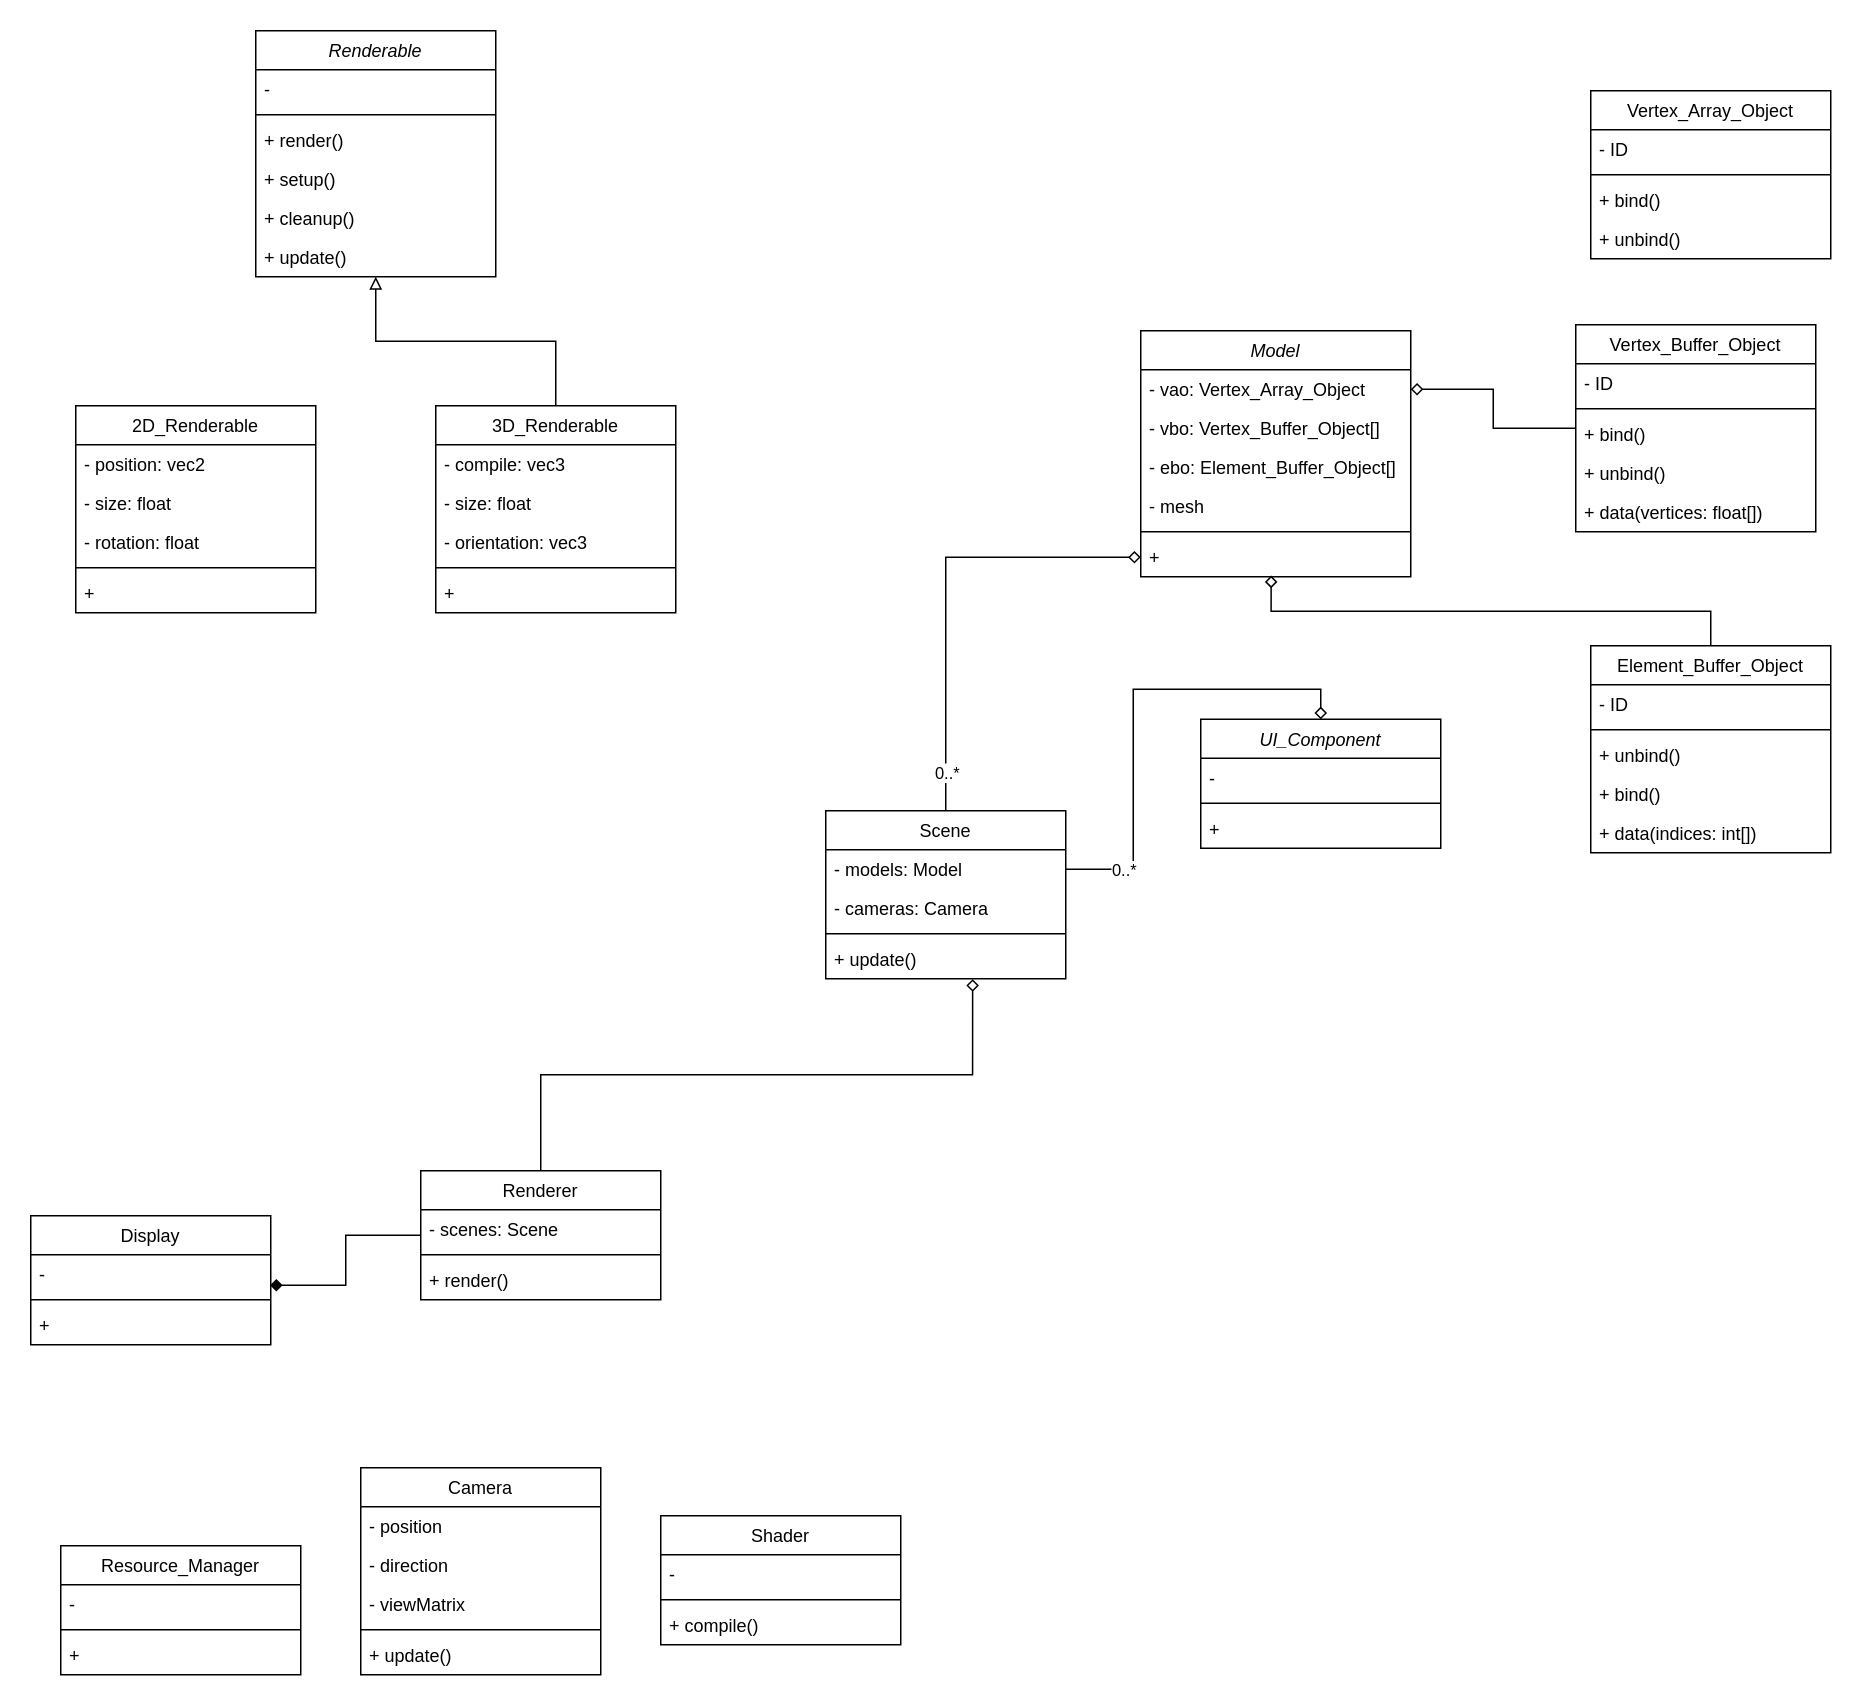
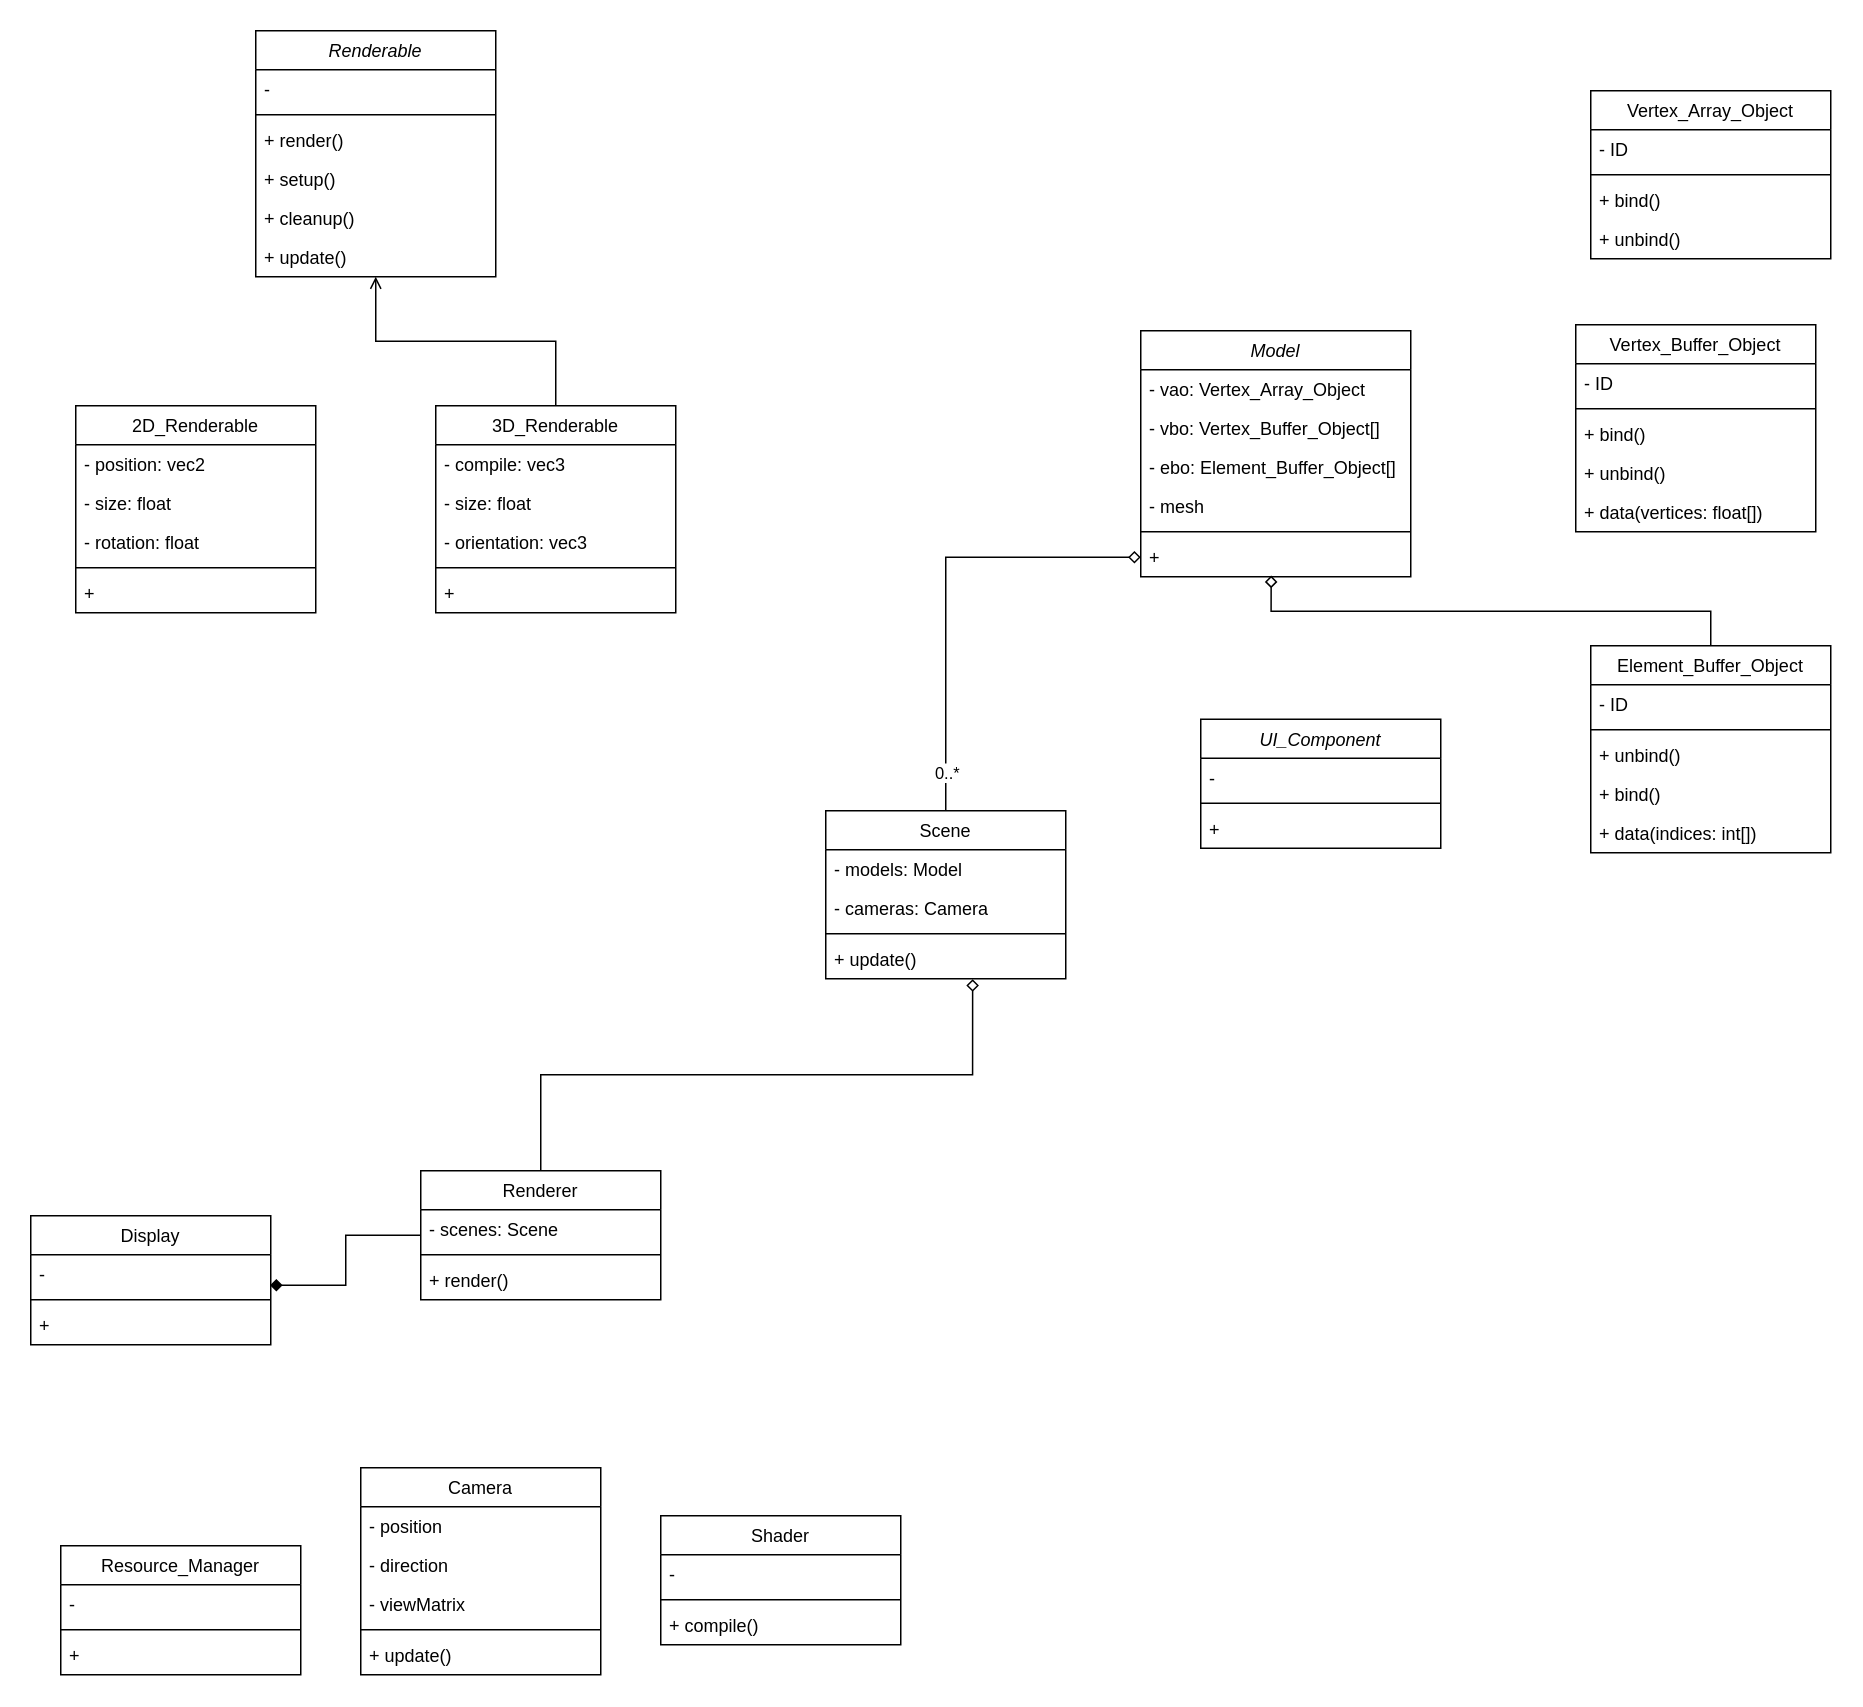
edge "3D_Renderable" -> "Renderable": arrowhead block -> open
edge "Vertex_Buffer_Object" -> "- vao: Vertex_Array_Object": removed
edge "- models: Model" -> "UI_Component": removed, label "0..*"
